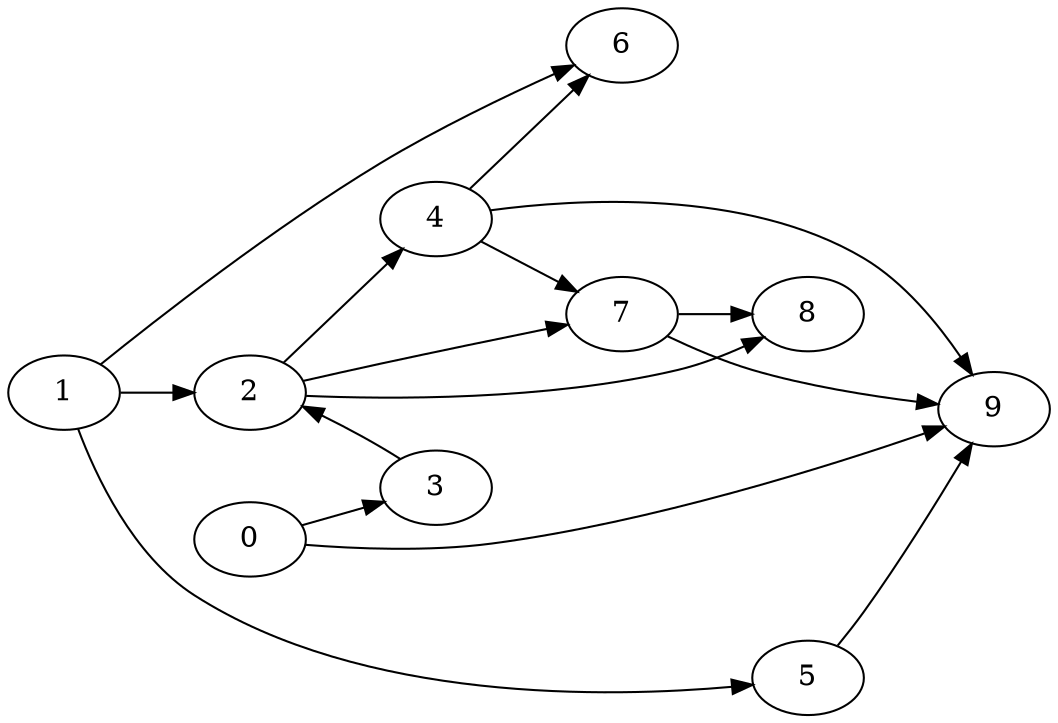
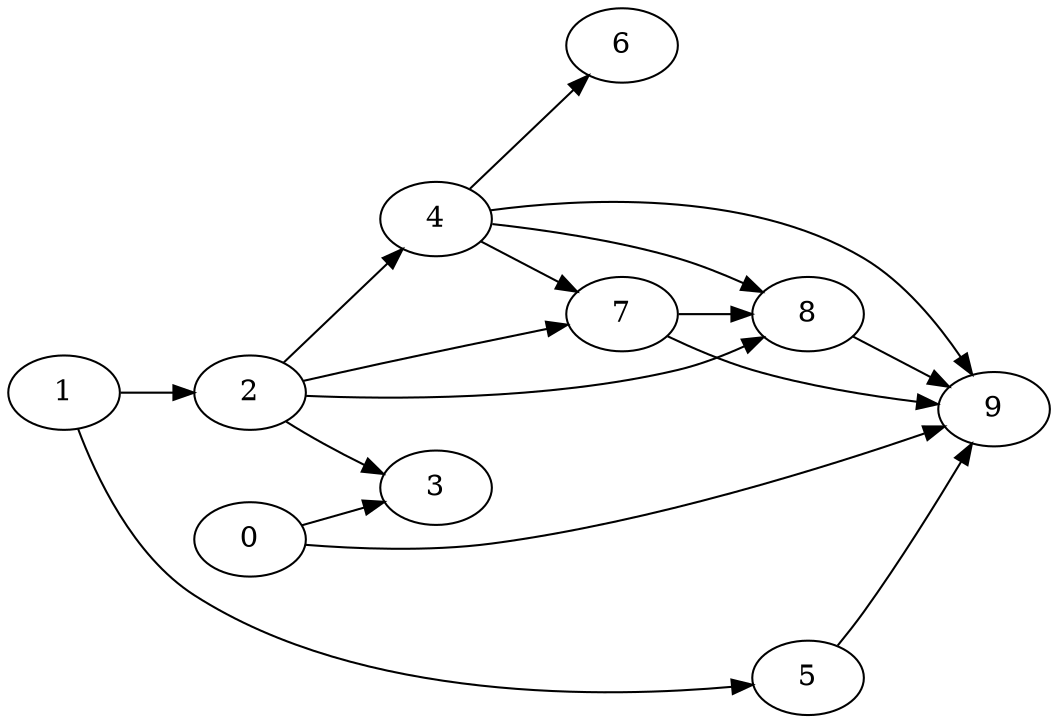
edge "1" -> "6": removed
edge "4" -> "8": added
edge "8" -> "9": added
edge "3" -> "2": reversed
